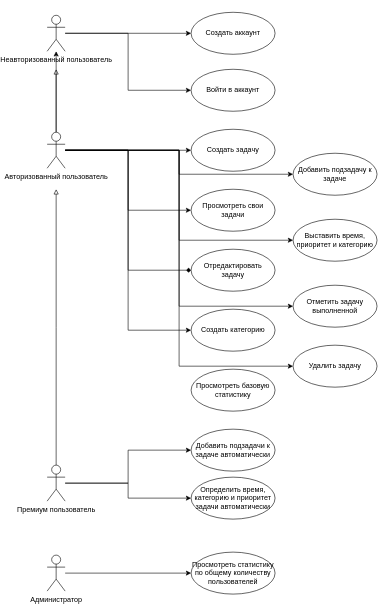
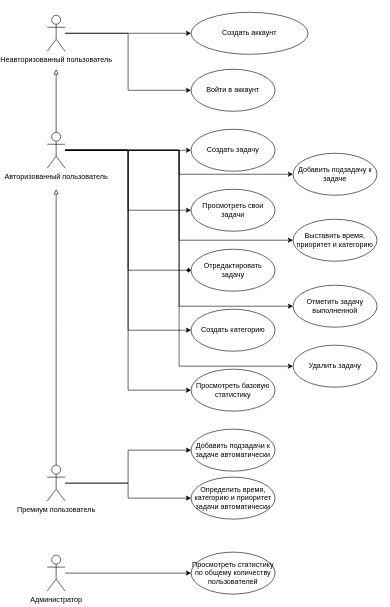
node "Создать аккаунт": size 84x42 -> 117x42
edge "Авторизованный пользователь" -> "Неавторизованный пользователь": now "Авторизованный пользователь" -> "Просмотреть базовую статистику"
